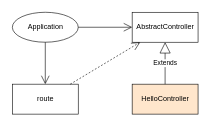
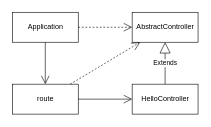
node "Application": shape ellipse -> rectangle
edge "Application" -> "AbstractController": style solid -> dashed
edge "route" -> "HelloController": added
node "HelloController": fillcolor #ffe6cc -> #ffffff
